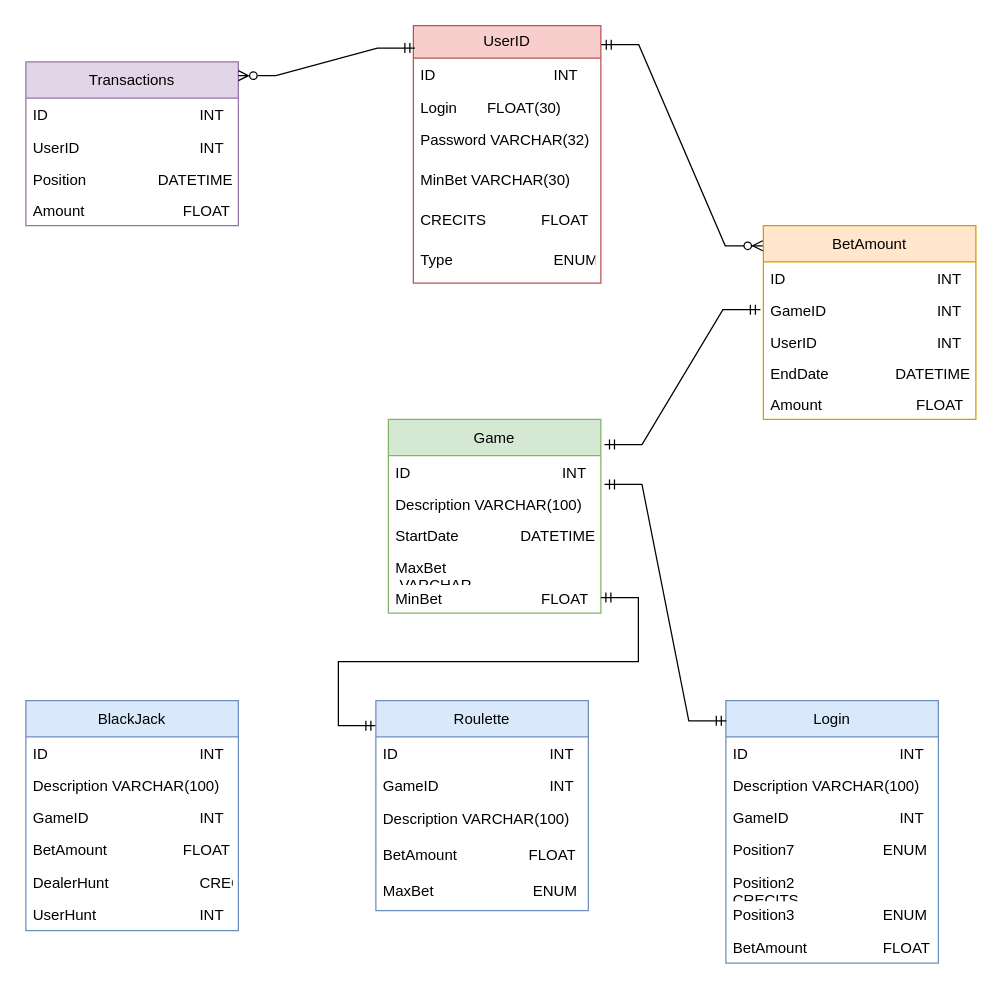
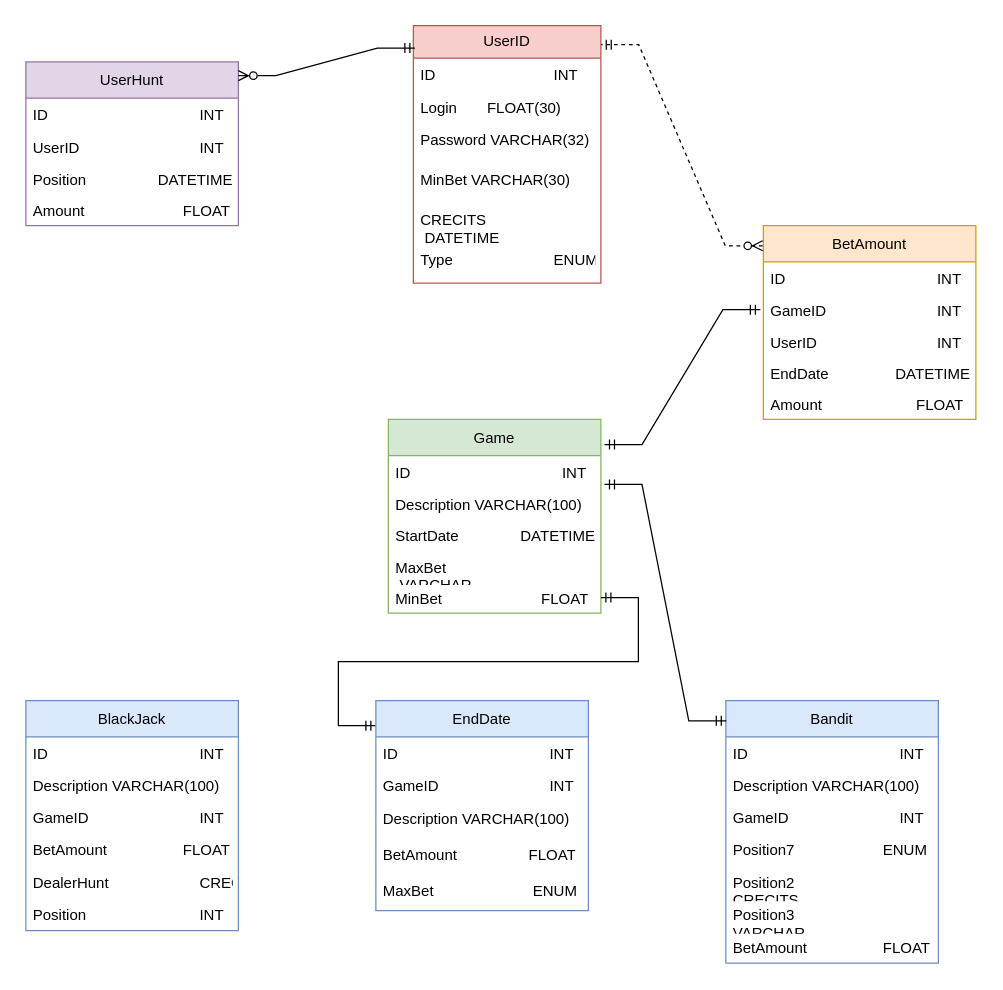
node "Transactions": label "Transactions" -> "UserHunt"
edge "UserID" -- "BetAmount": style solid -> dashed
node "CRECITS FLOAT": label "CRECITS FLOAT" -> "CRECITS DATETIME"
node "Roulette": label "Roulette" -> "EndDate"
node "Login": label "Login" -> "Bandit"
node "UserHunt INT": label "UserHunt INT" -> "Position INT"
node "Position3 ENUM": label "Position3 ENUM" -> "Position3 VARCHAR"
